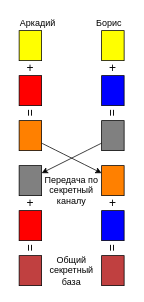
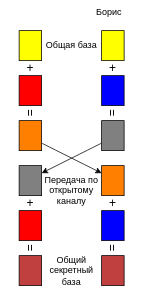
node "Аркадий": removed
node "Борис": moved (109, 23) -> (109, 12)
node "Общая база": added
node "Передача по секретный каналу": label "Передача по секретный каналу" -> "Передача по открытому каналу"
